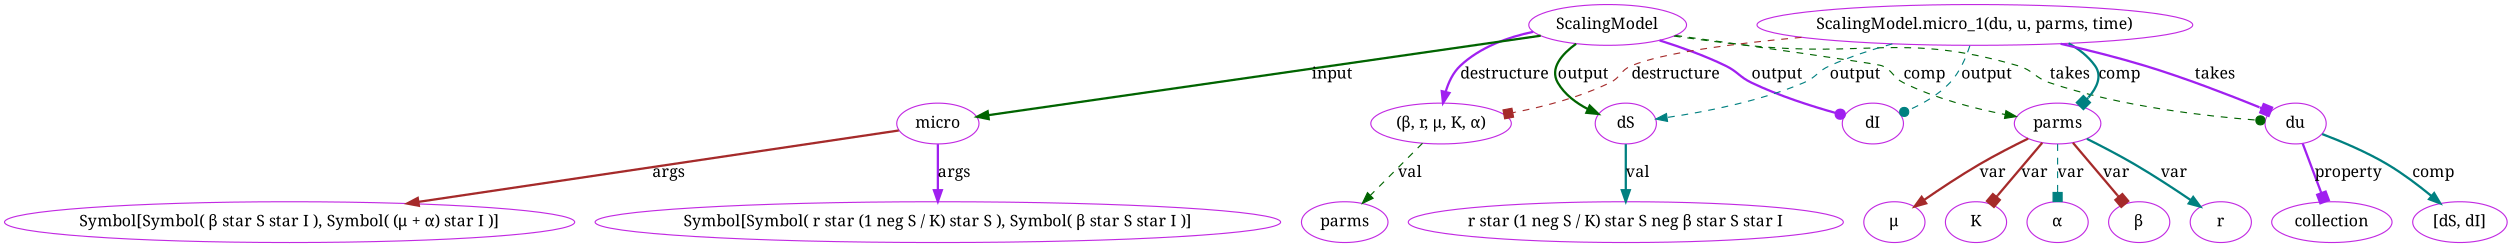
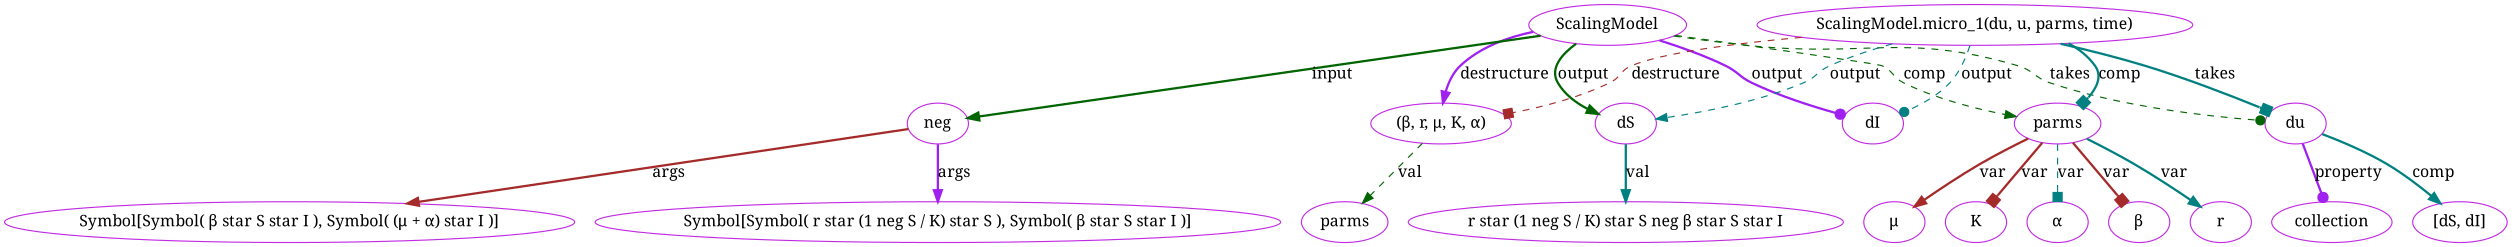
edge "ScalingModel.micro_1(du, u, parms, time)" -> "du": color purple -> teal
node "micro": label "micro" -> "neg"
edge "du" -> "collection": arrowhead box -> dot
